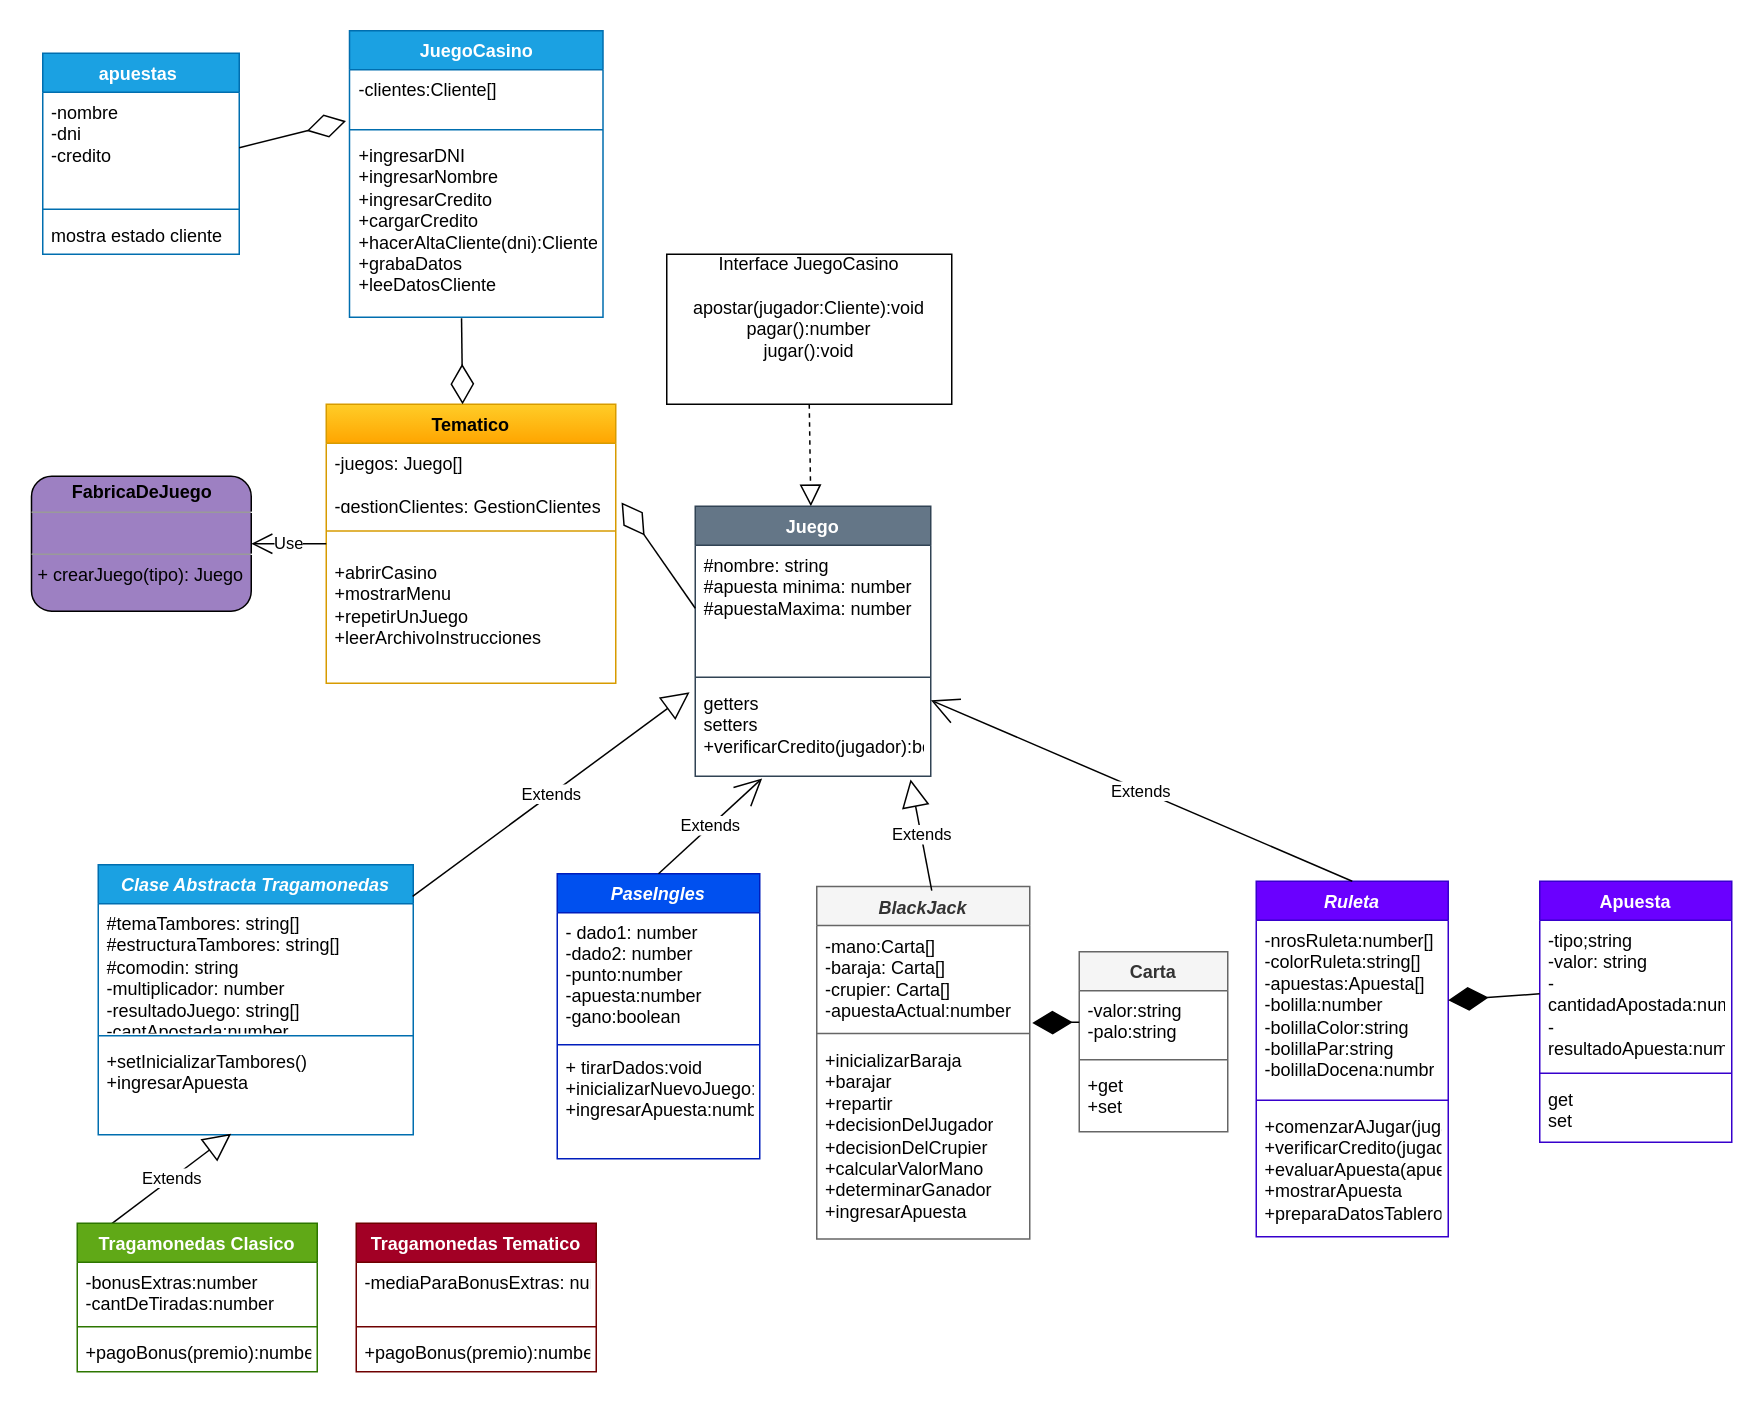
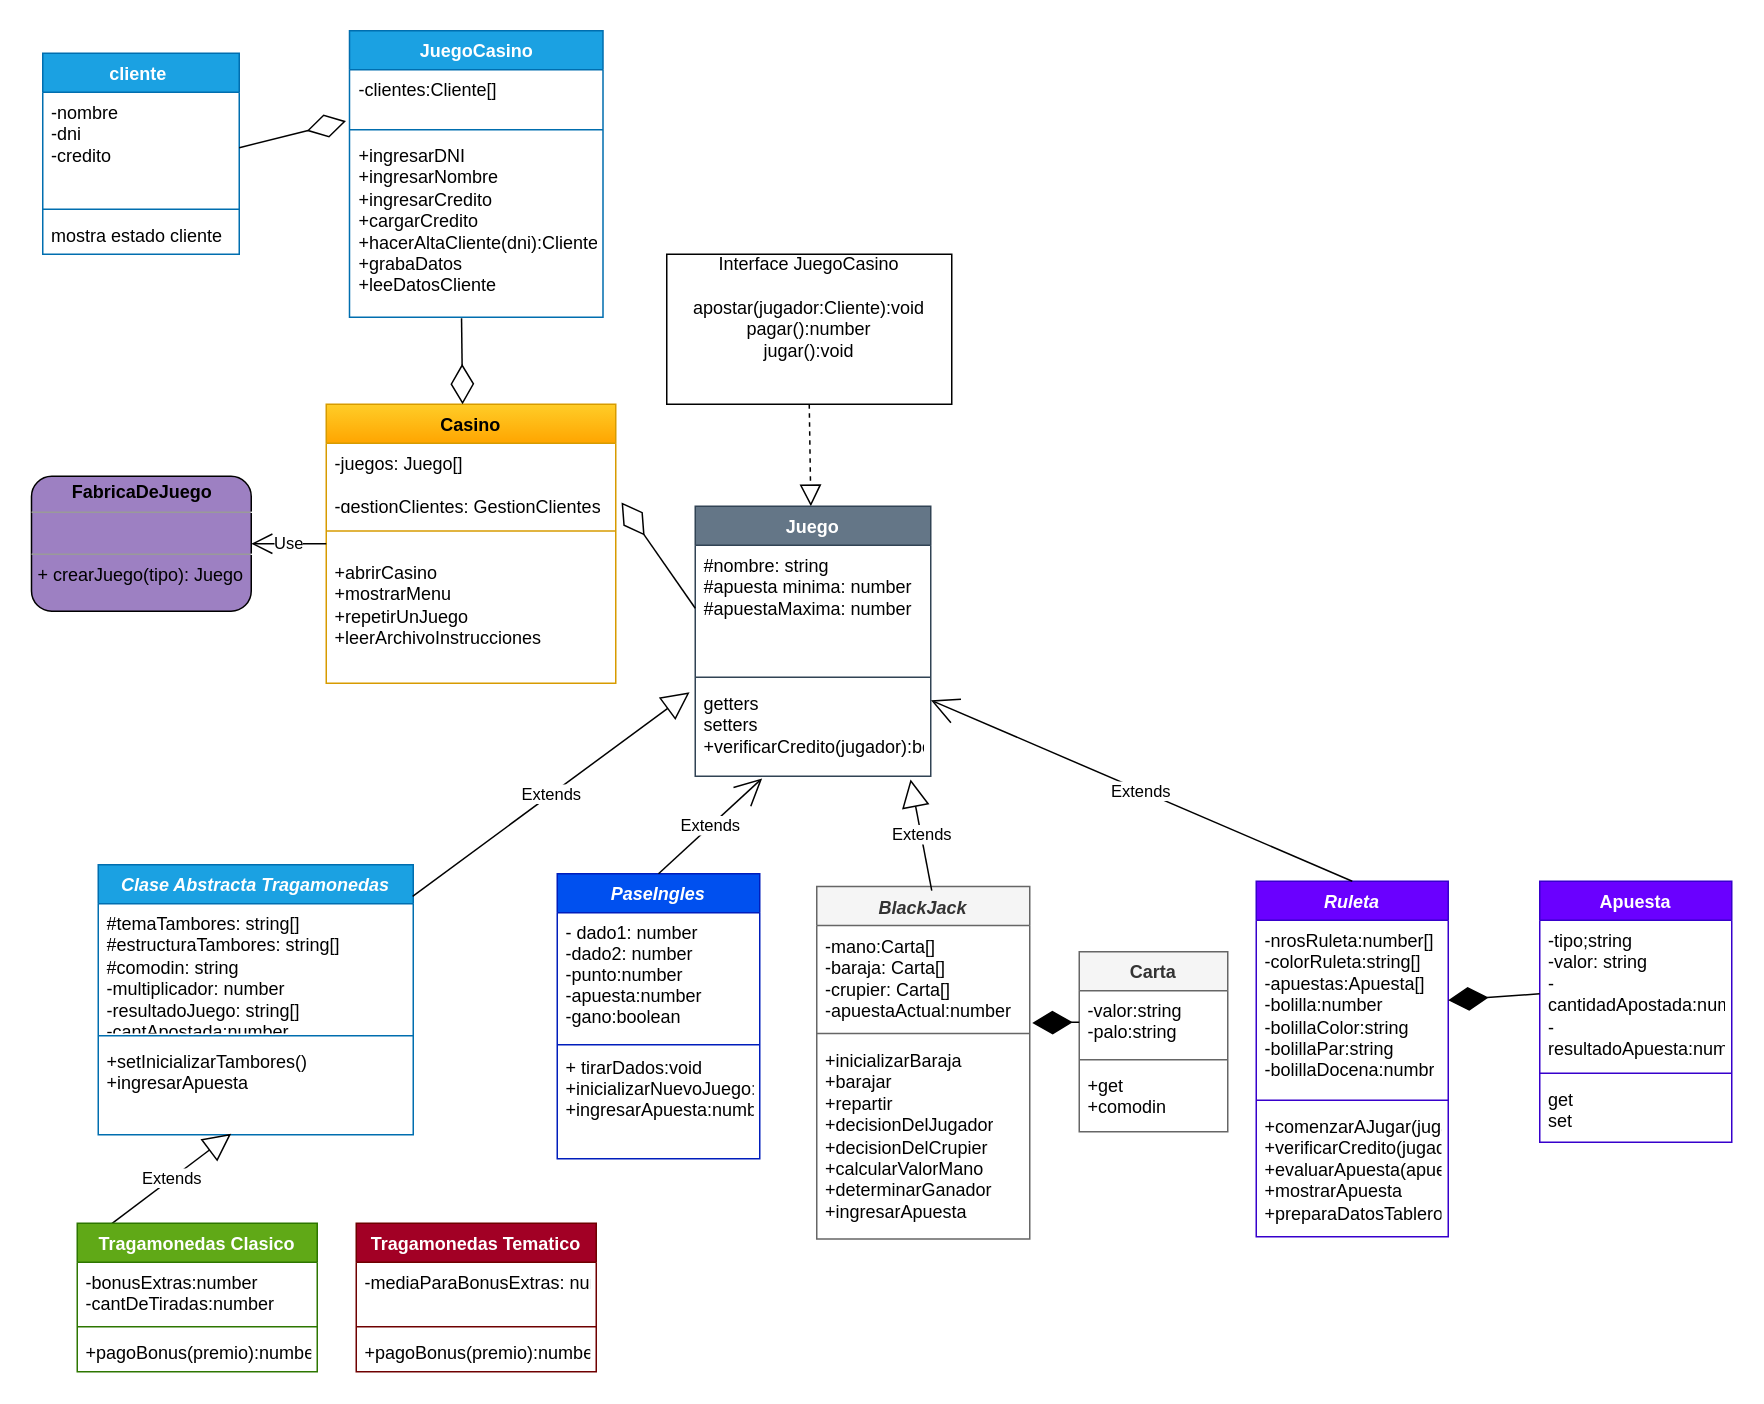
node "apuestas": label "apuestas" -> "cliente"
node "Tematico": label "Tematico" -> "Casino"
node "+get +set": label "+get +set" -> "+get +comodin"
